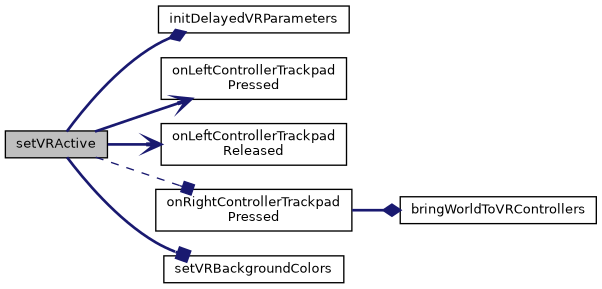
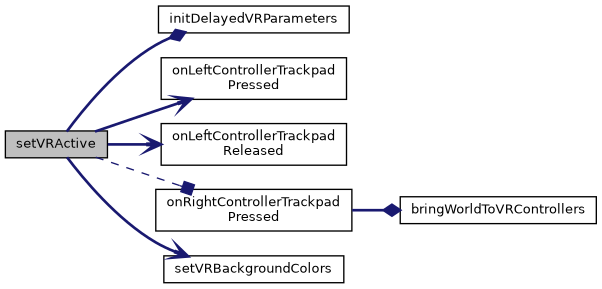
edge "setVRActive" -> "setVRBackgroundColors": arrowhead box -> vee
